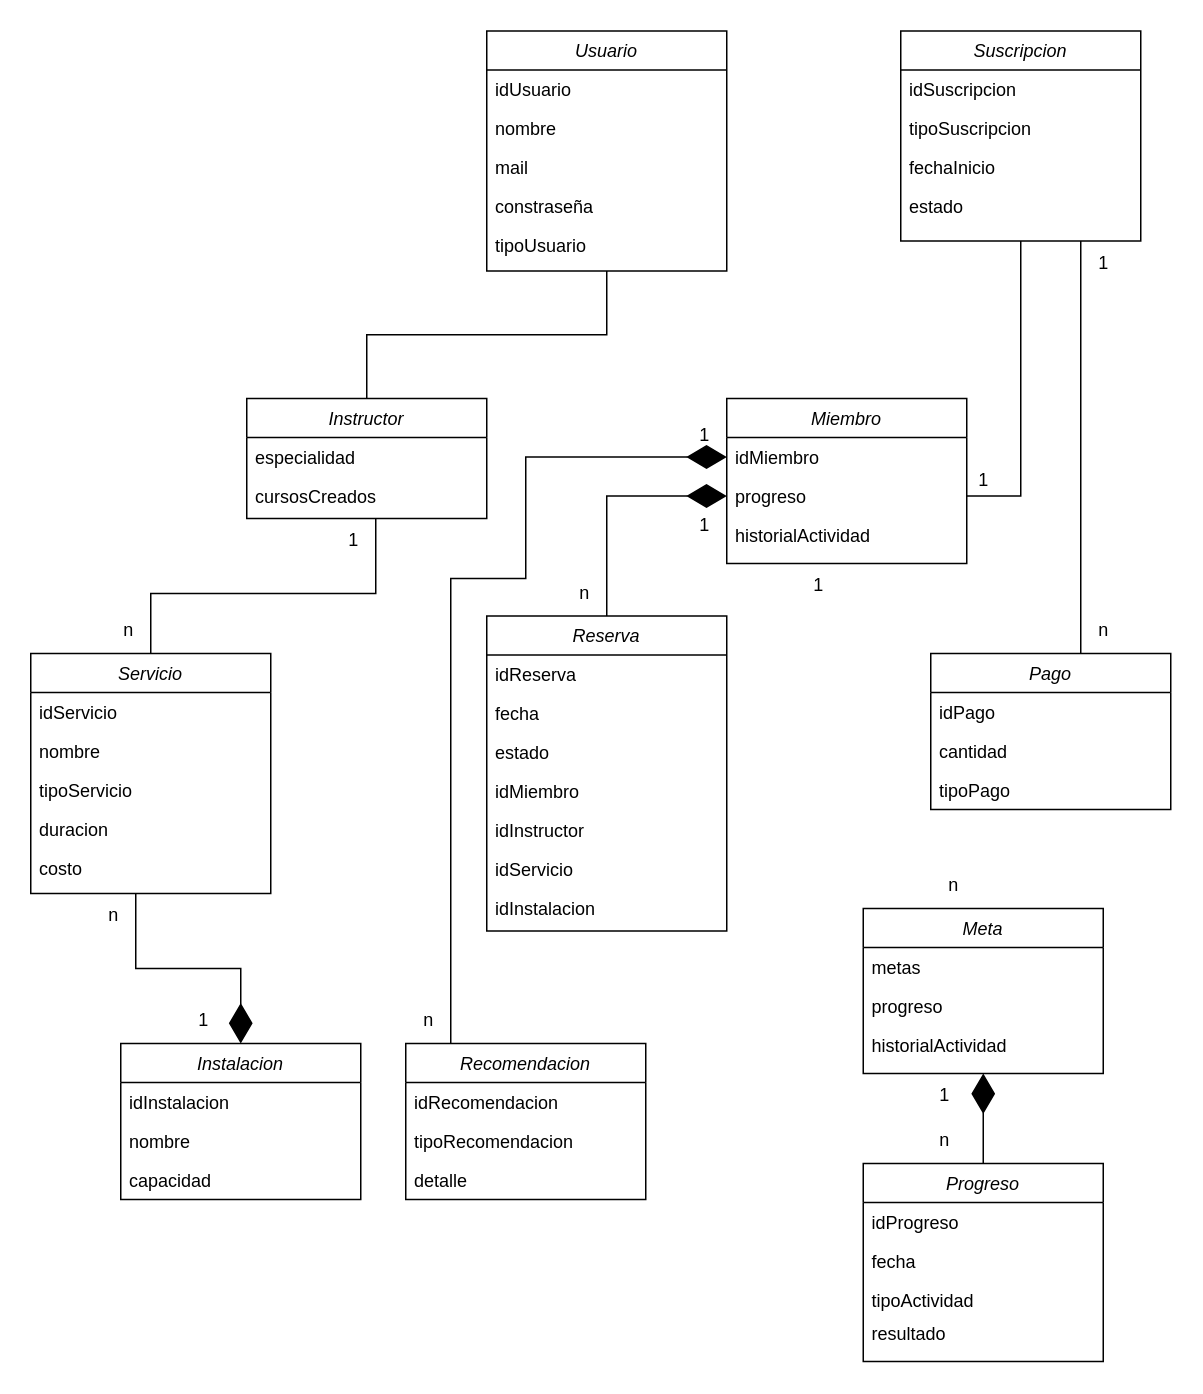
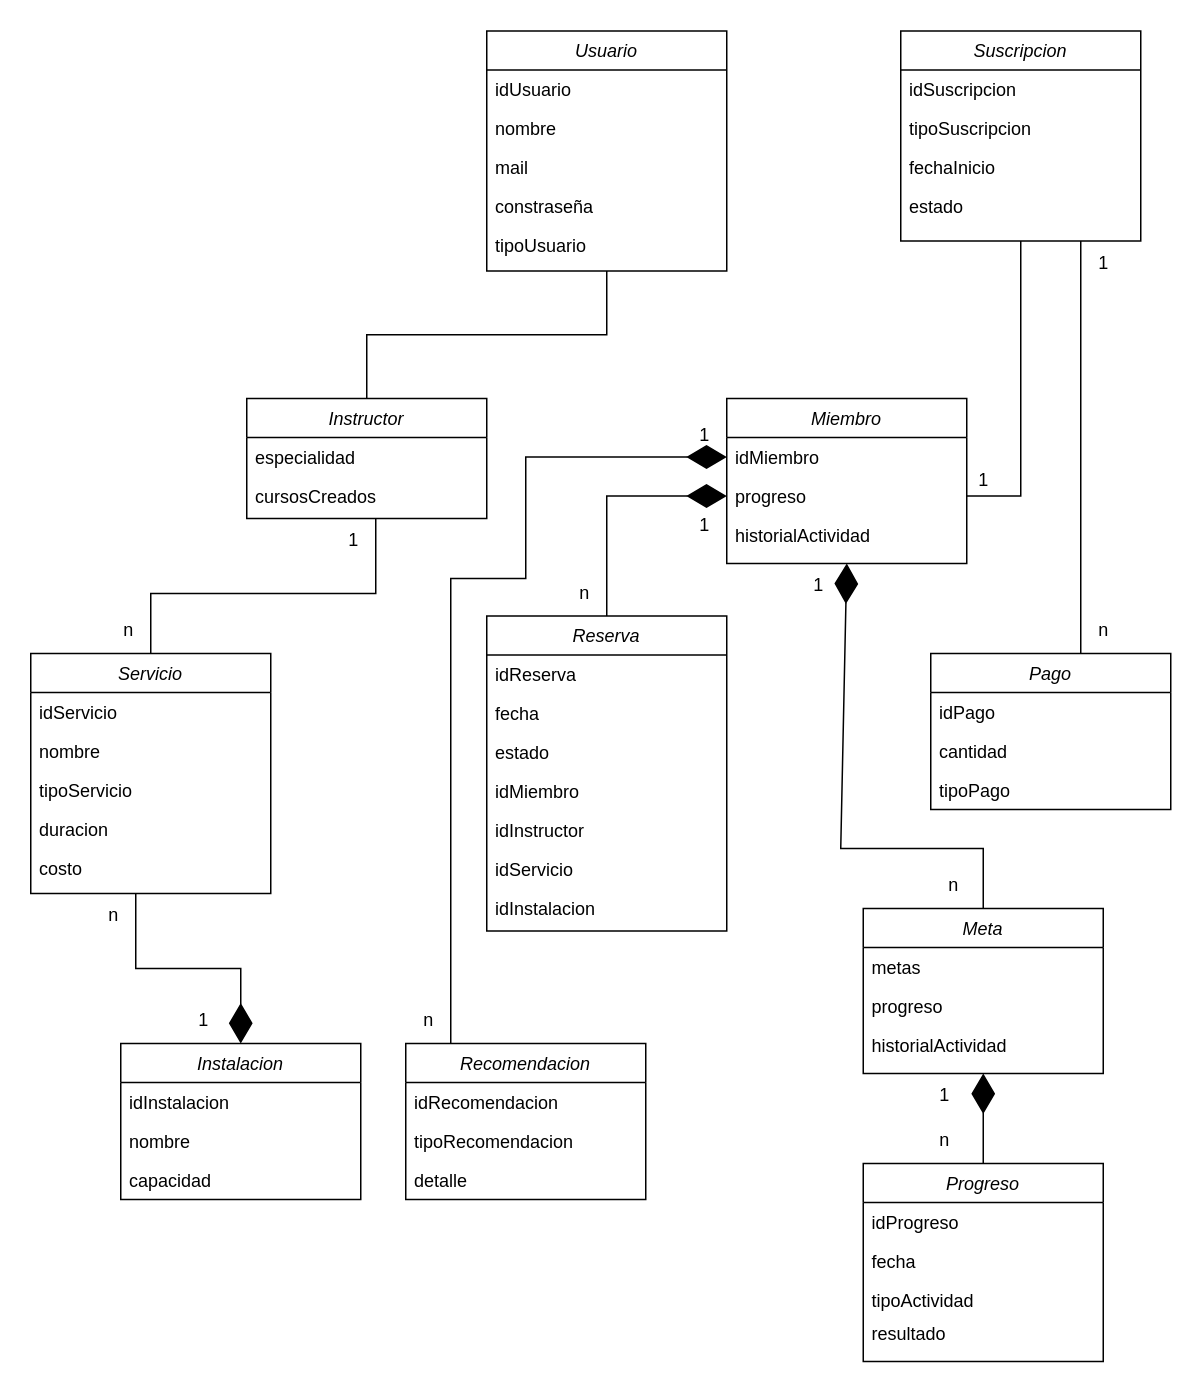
edge "Meta" -> "Miembro": added
